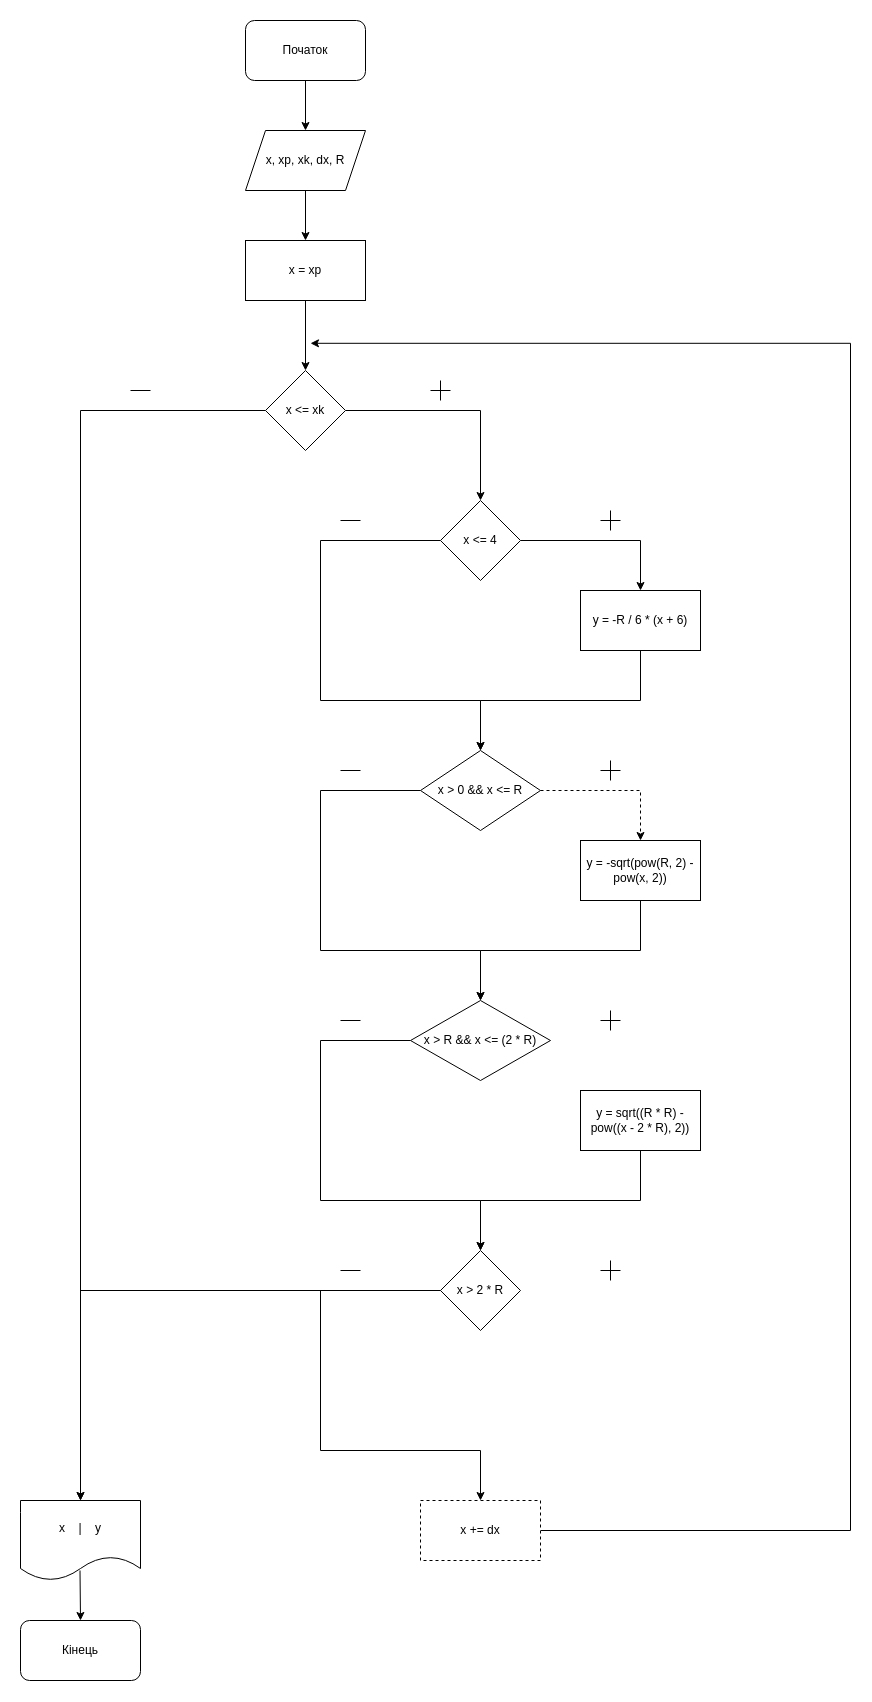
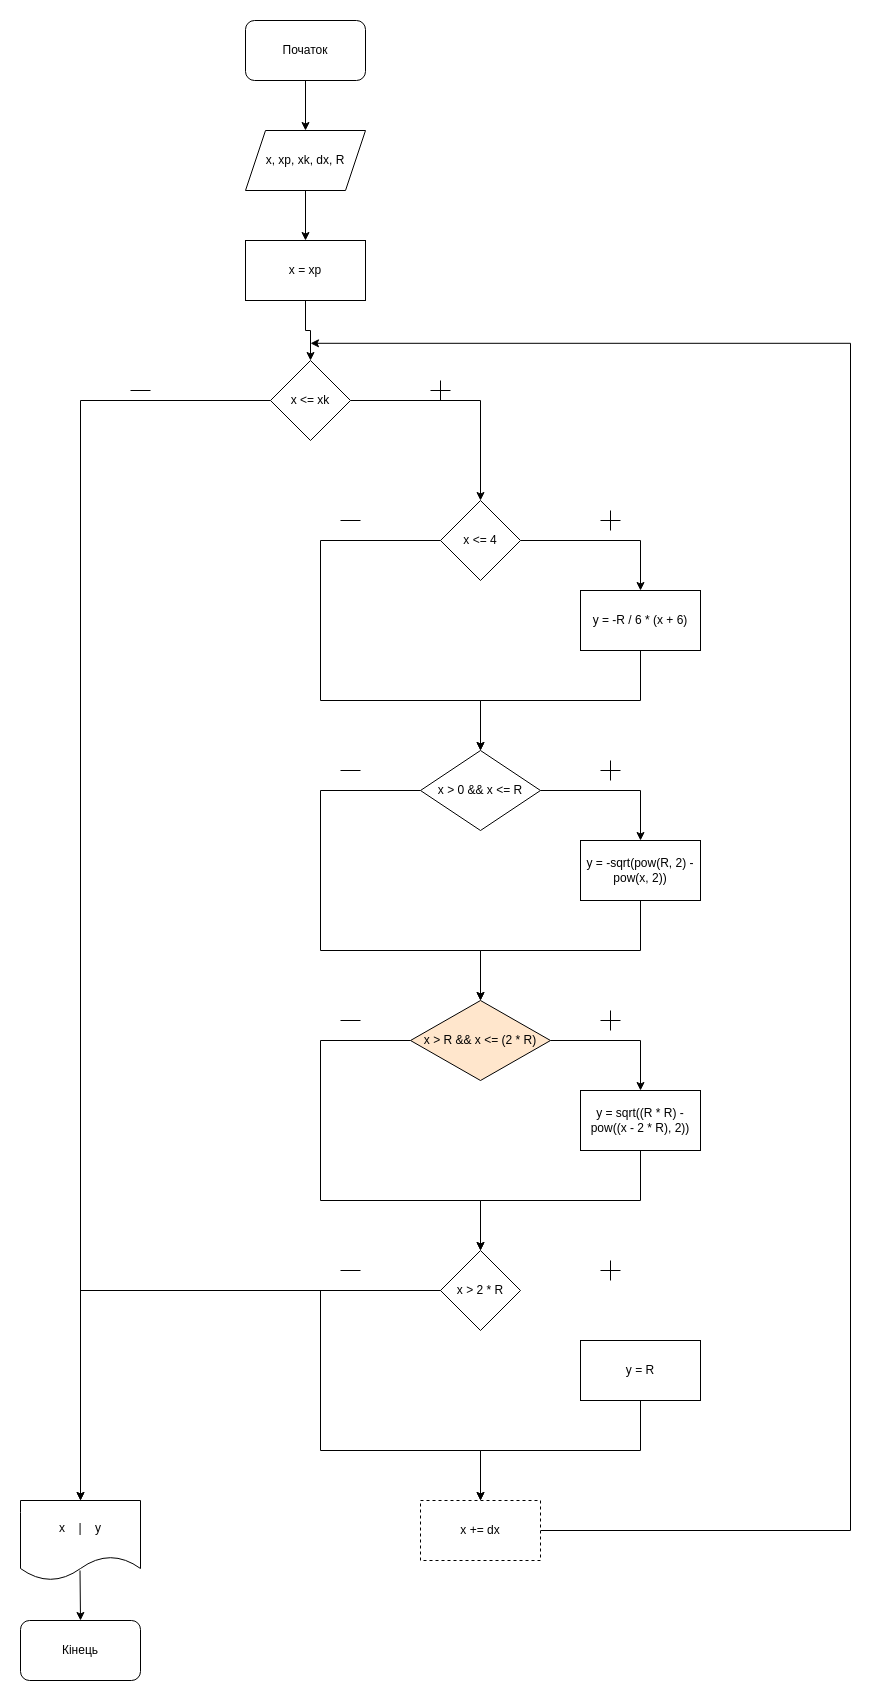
node "x <= xk": moved (306, 411) -> (311, 401)
edge "x > 0 && x <= R" -> "y = -sqrt(pow(R, 2) - pow(x, 2))": style dashed -> solid
node "x > R && x <= (2 * R)": fillcolor #ffffff -> #ffe6cc
edge "x > R && x <= (2 * R)" -> "y = sqrt((R * R) - pow((x - 2 * R), 2))": added
node "y = R": added
edge "y = R" -> "x += dx": added
